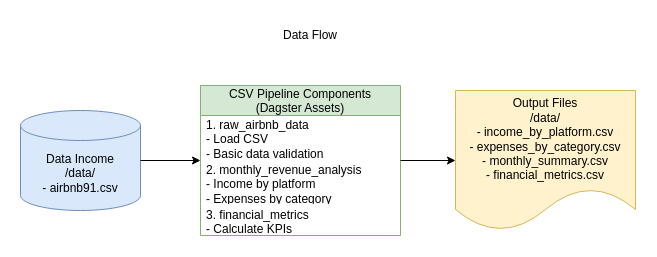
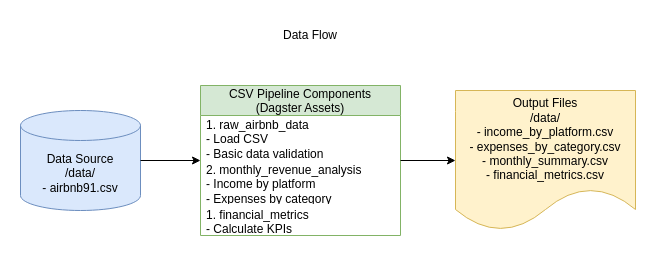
node "Data Income /data/ - airbnb91.csv": label "Data Income /data/ - airbnb91.csv" -> "Data Source /data/ - airbnb91.csv"
node "3. financial_metrics - Calculate KPIs": label "3. financial_metrics - Calculate KPIs" -> "1. financial_metrics - Calculate KPIs"
